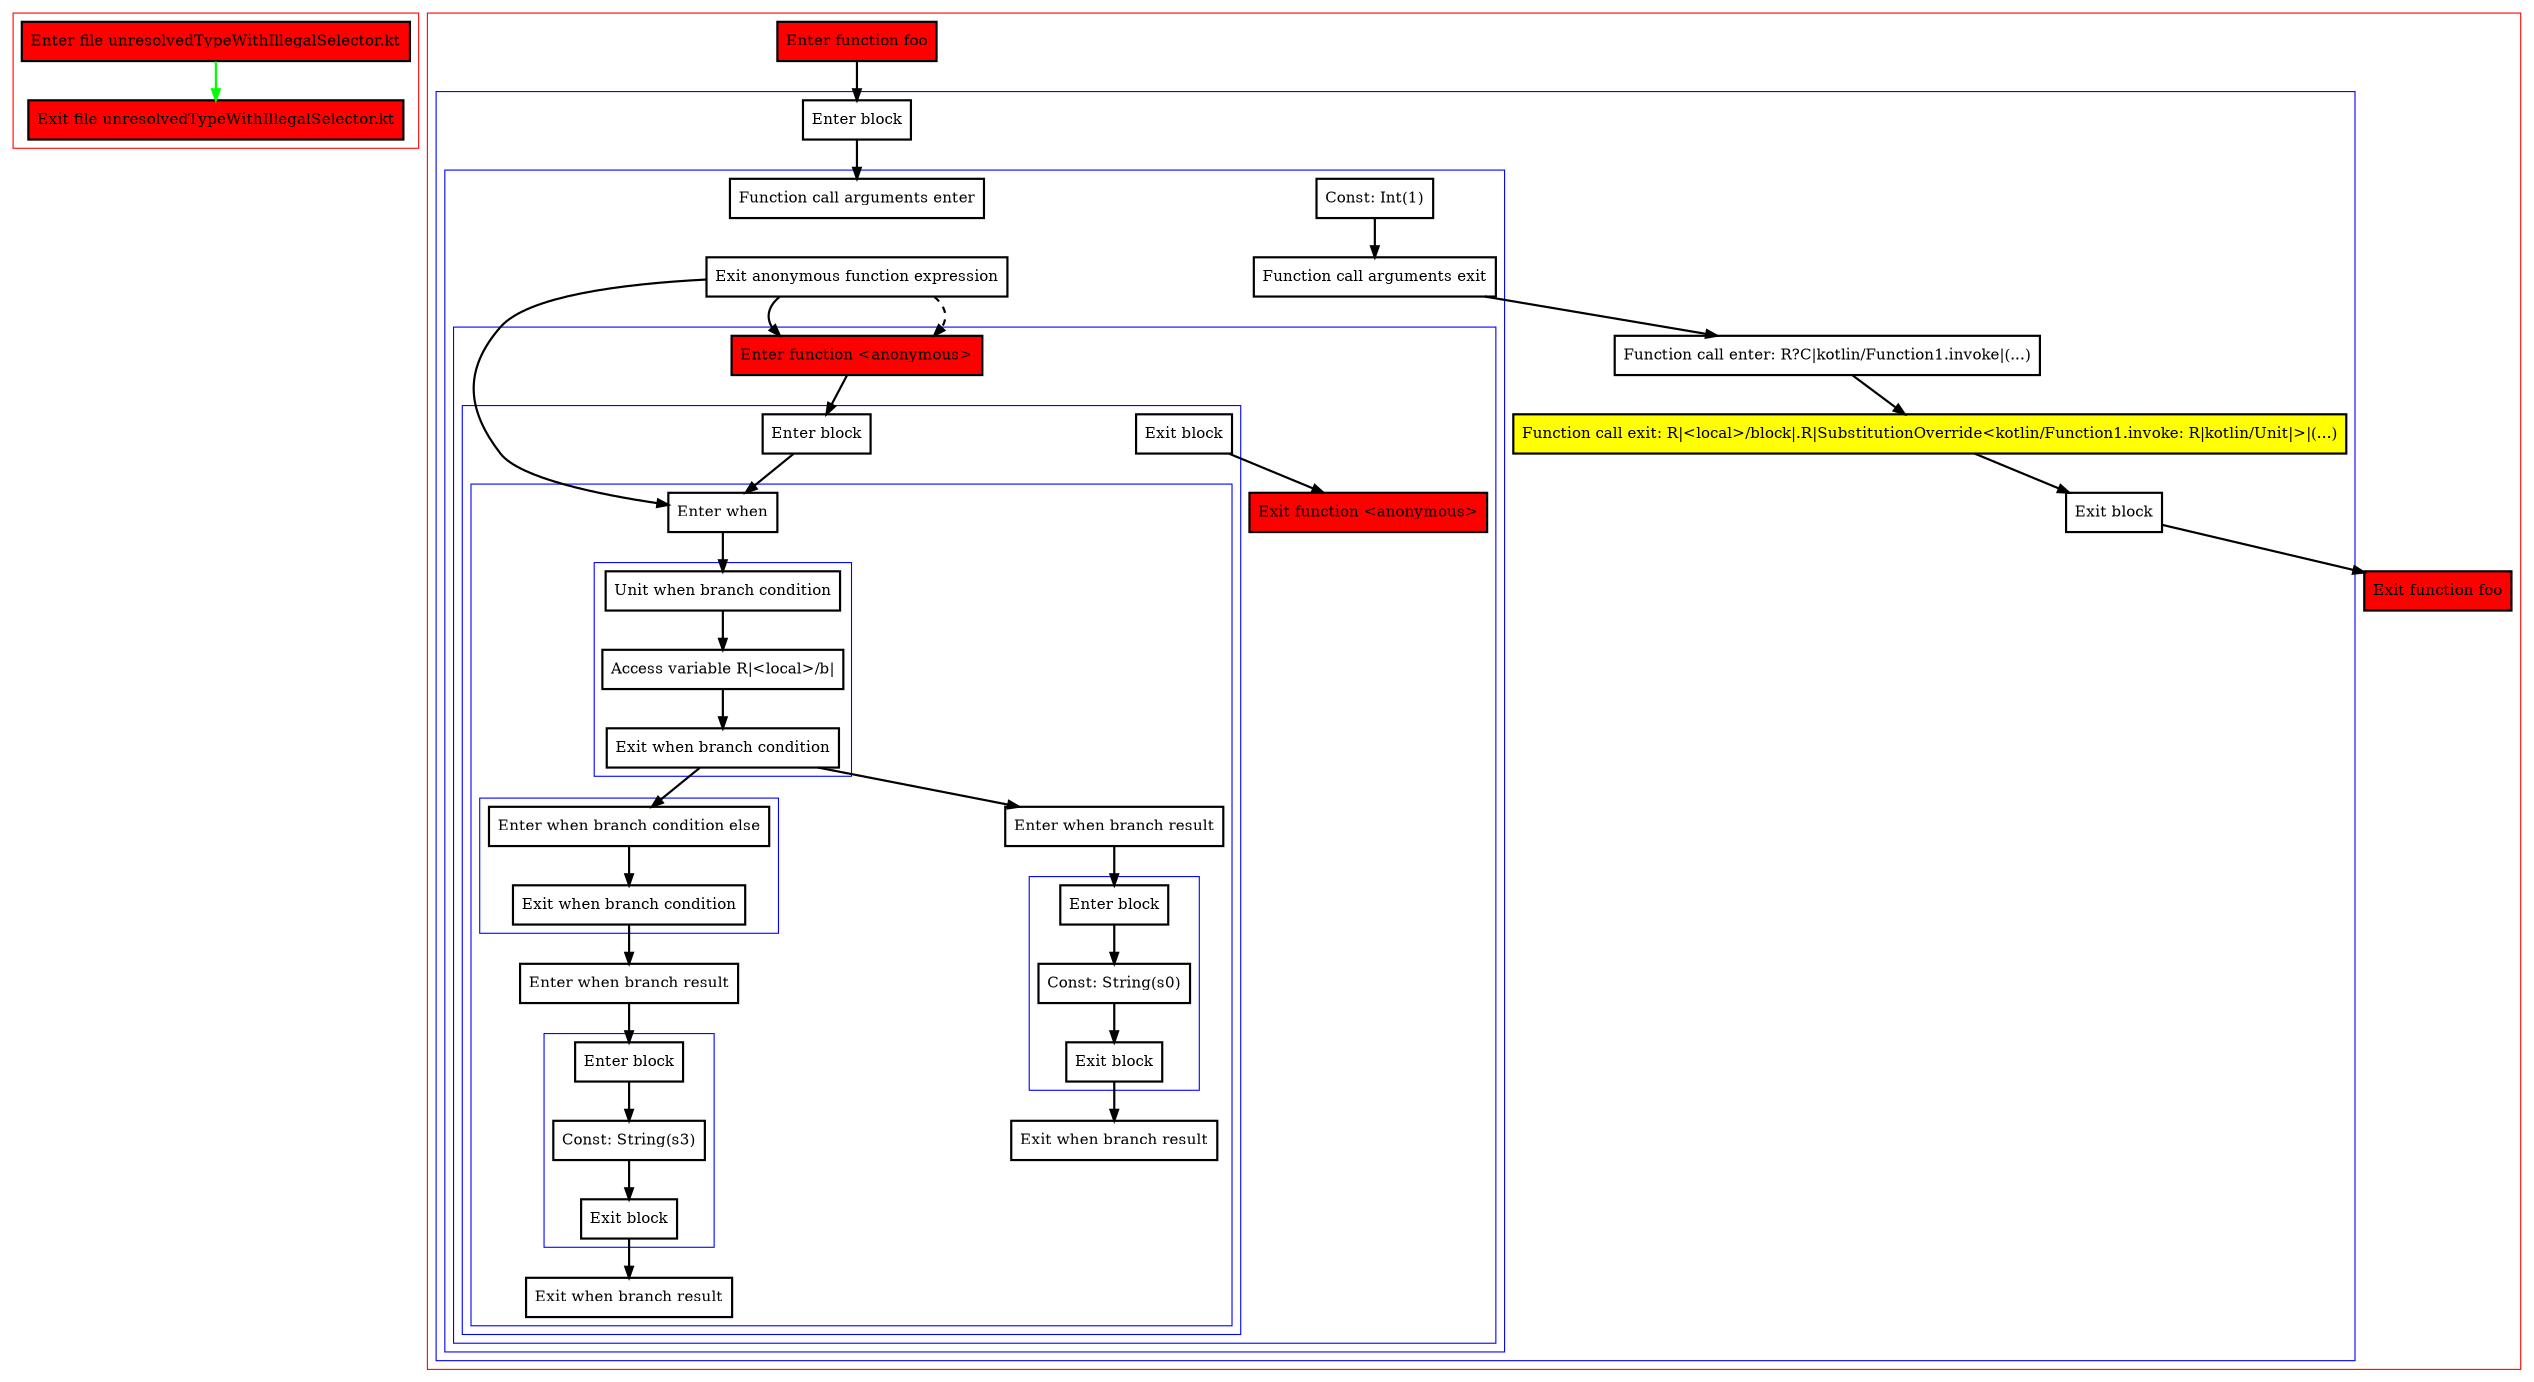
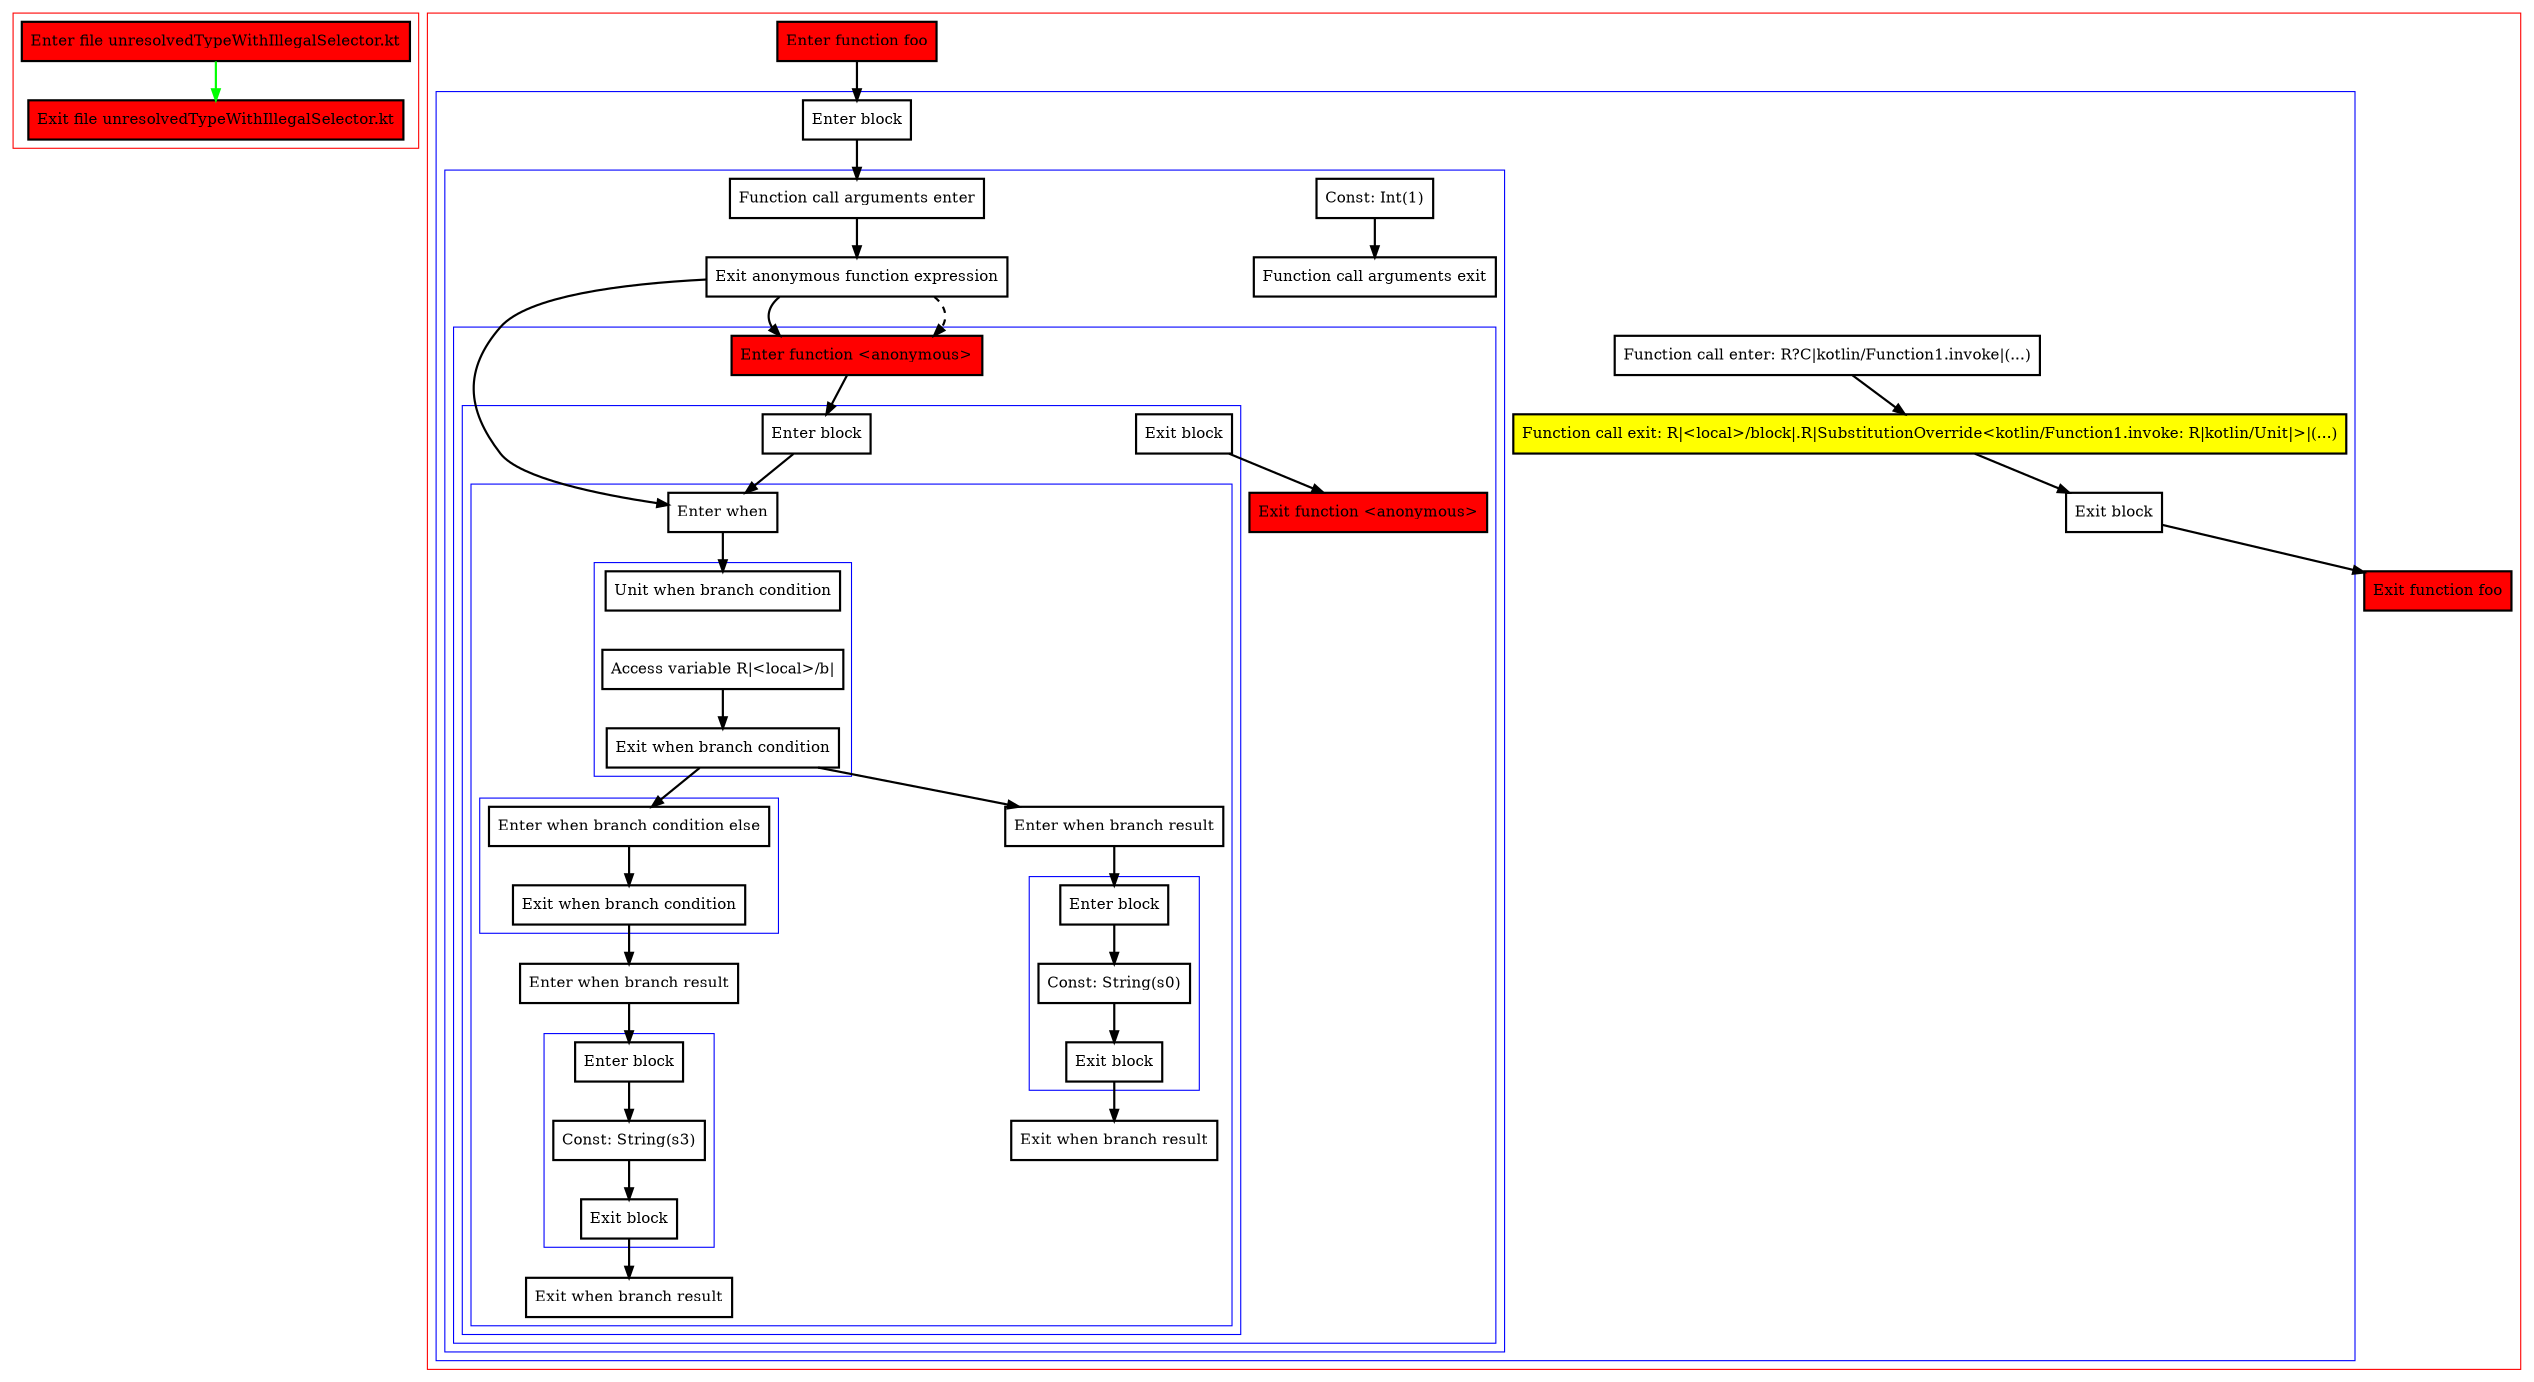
edge "Function call arguments enter" -> "Exit anonymous function expression": added
edge "Function call arguments exit" -> "Function call enter: R?C|kotlin/Function1.invoke|(...)": removed
edge "Unit when branch condition" -> "Access variable R|<local>/b|": removed
